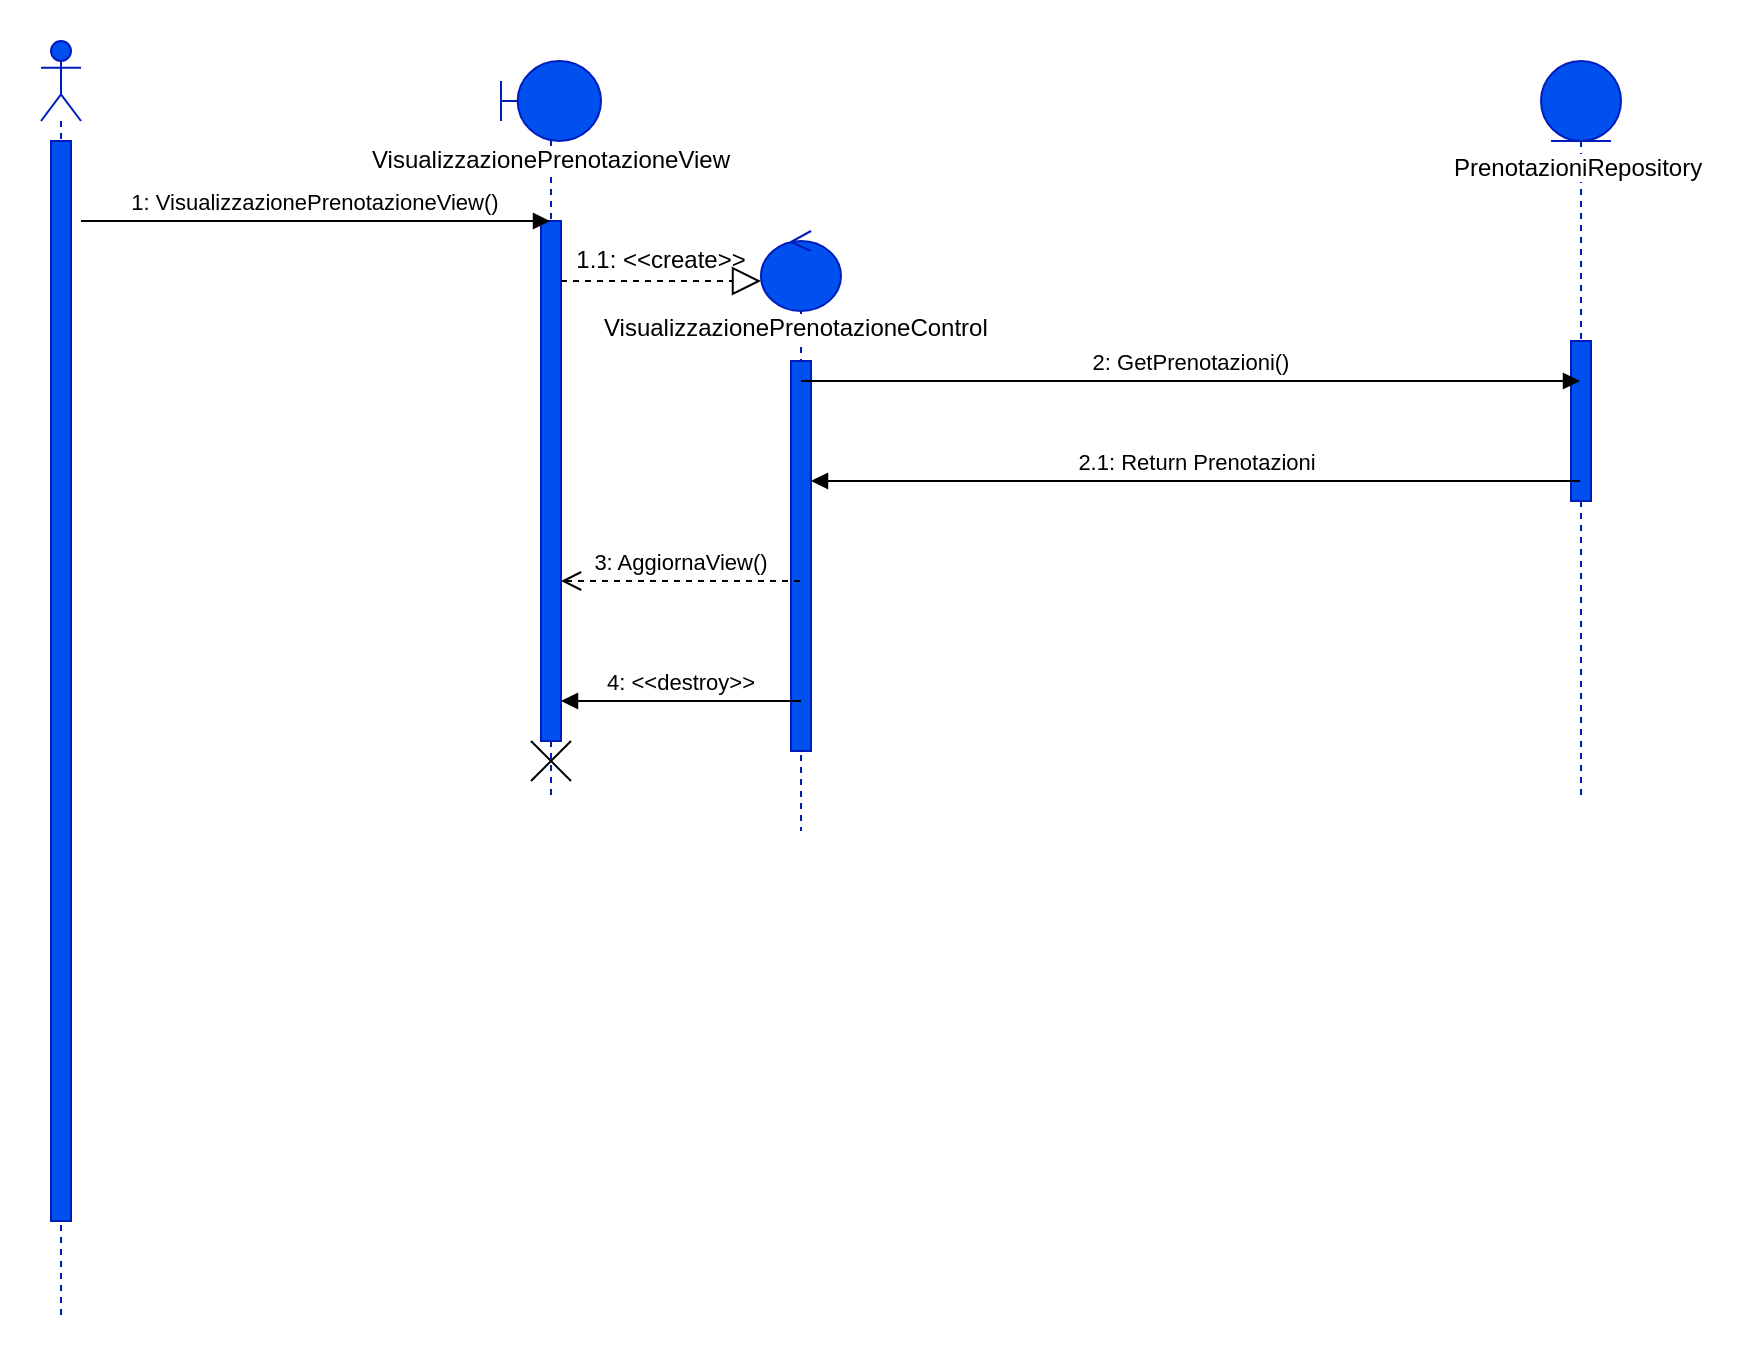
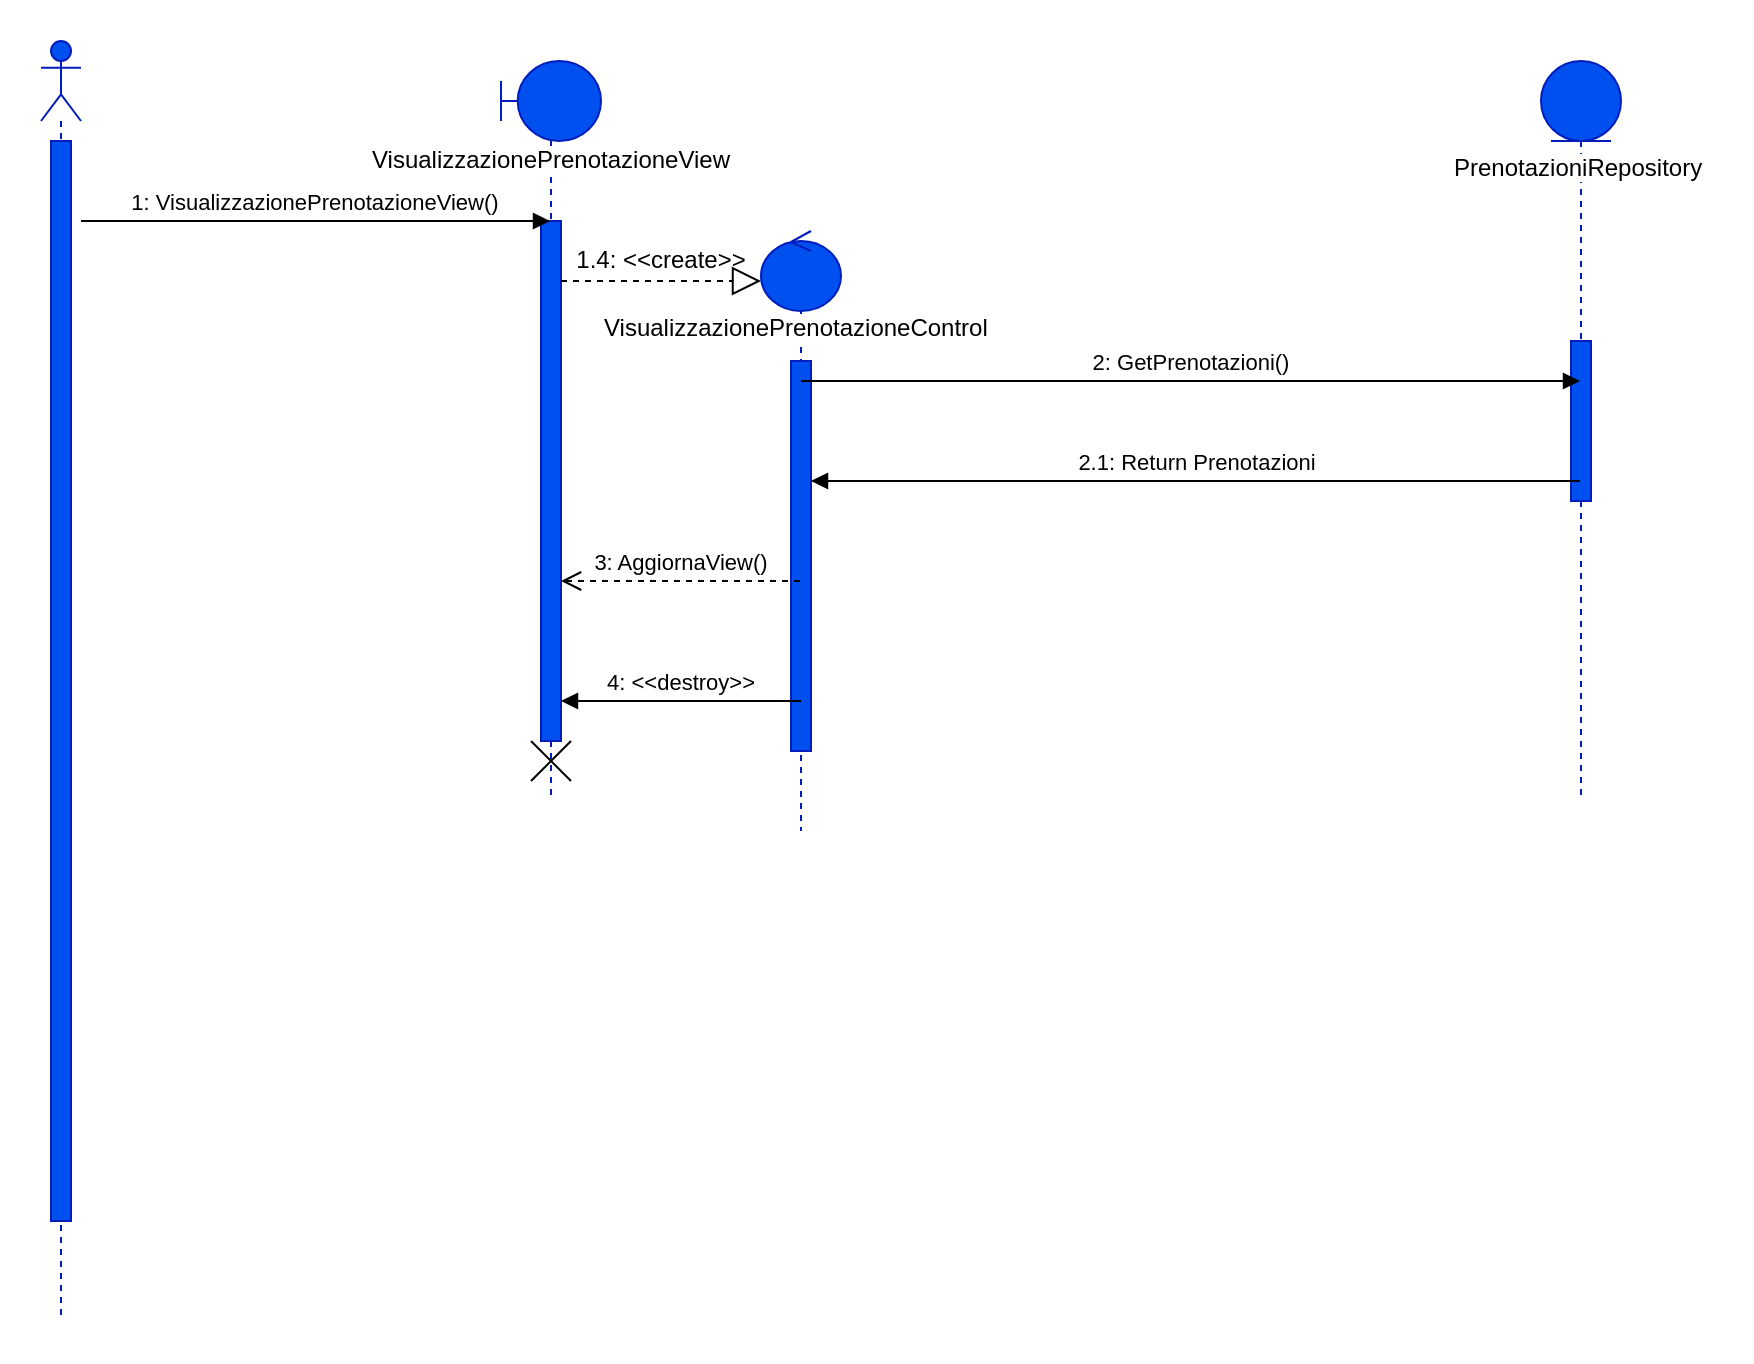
node "1.1: <<create>>": label "1.1: <<create>>" -> "1.4: <<create>>"
